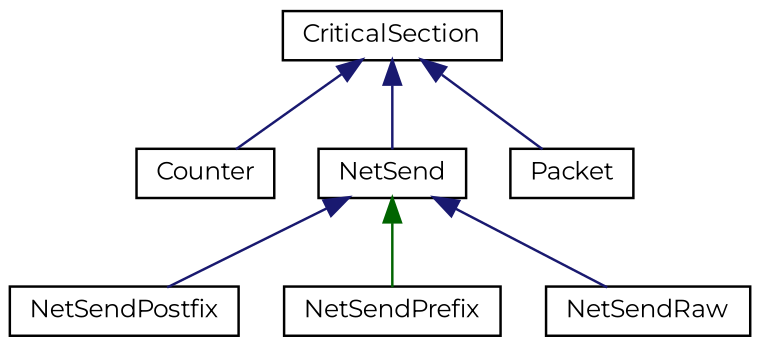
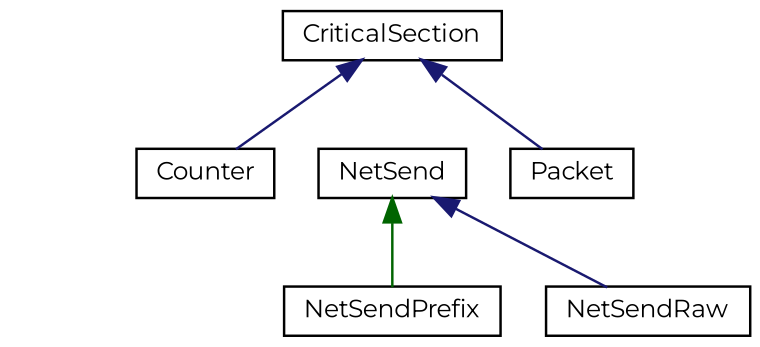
edge "NetSend" -> "CriticalSection": removed
node "NetSendPostfix": removed
